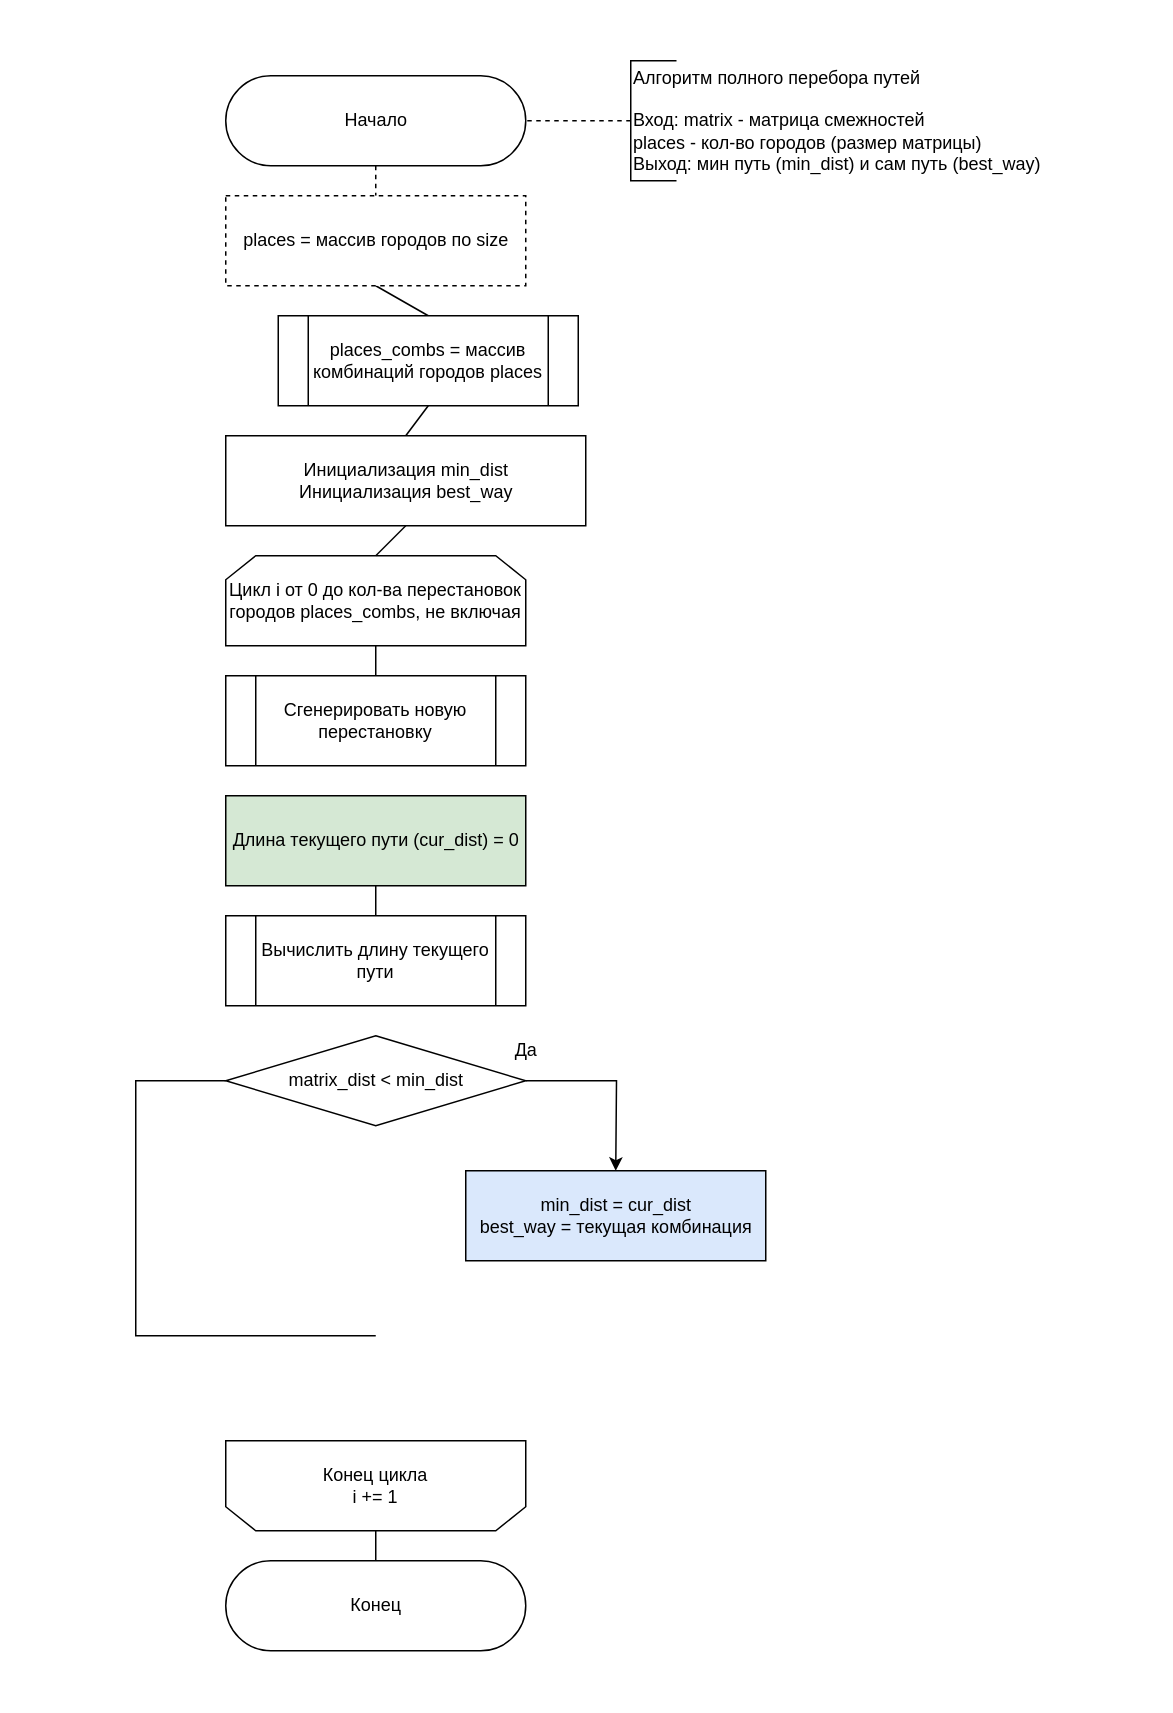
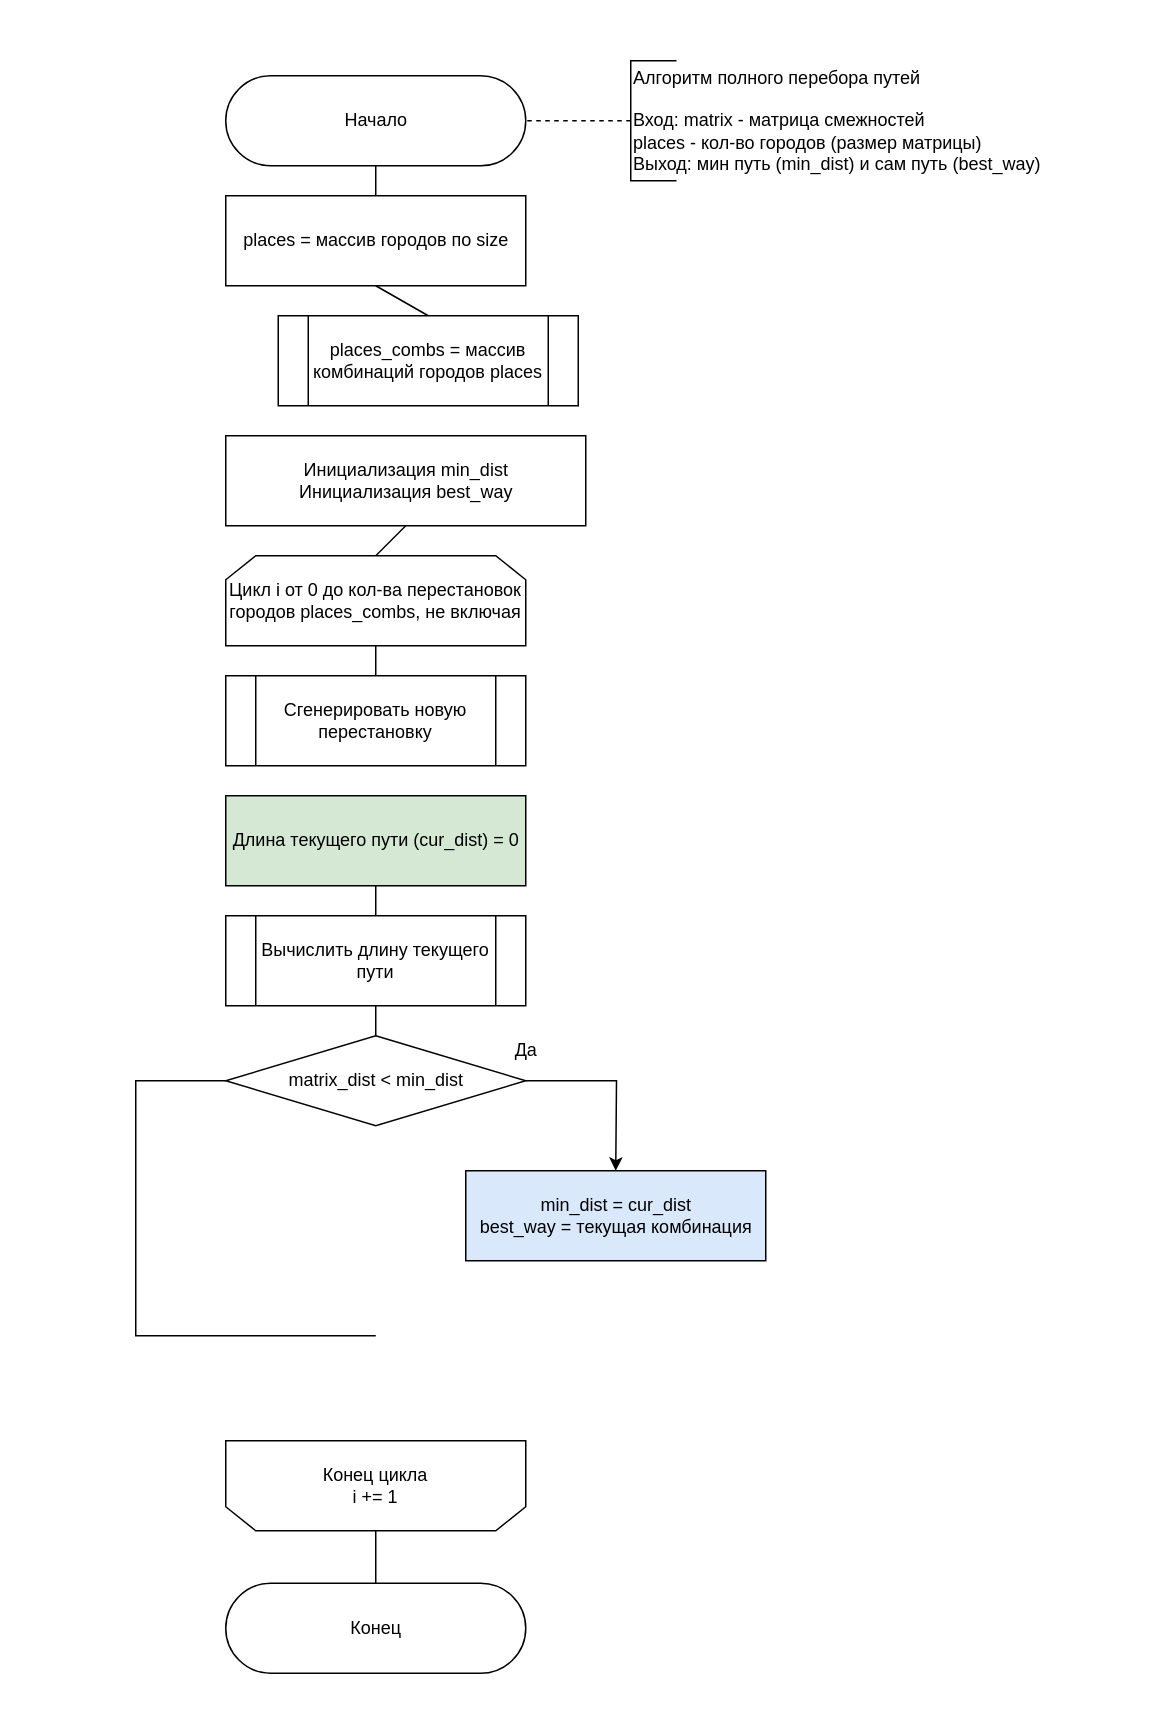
edge "Начало" -- "places = массив городов по size": style dashed -> solid
node "places = массив городов по size": style dashed -> solid
edge "places_combs = массив комбинаций городов places" -- "Инициализация min_dist Инициализация best_way": removed
edge "Вычислить длину текущего пути" -- "matrix_dist < min_dist": added
node "Конец": moved (376, 1606) -> (376, 1628)
